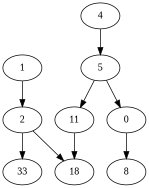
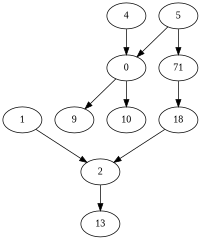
edge "4" -> "5": now "4" -> "0"
node "11": label "11" -> "71"
node "10": added
edge "2" -> "18": reversed
node "33": label "33" -> "13"
node "8": label "8" -> "9"
